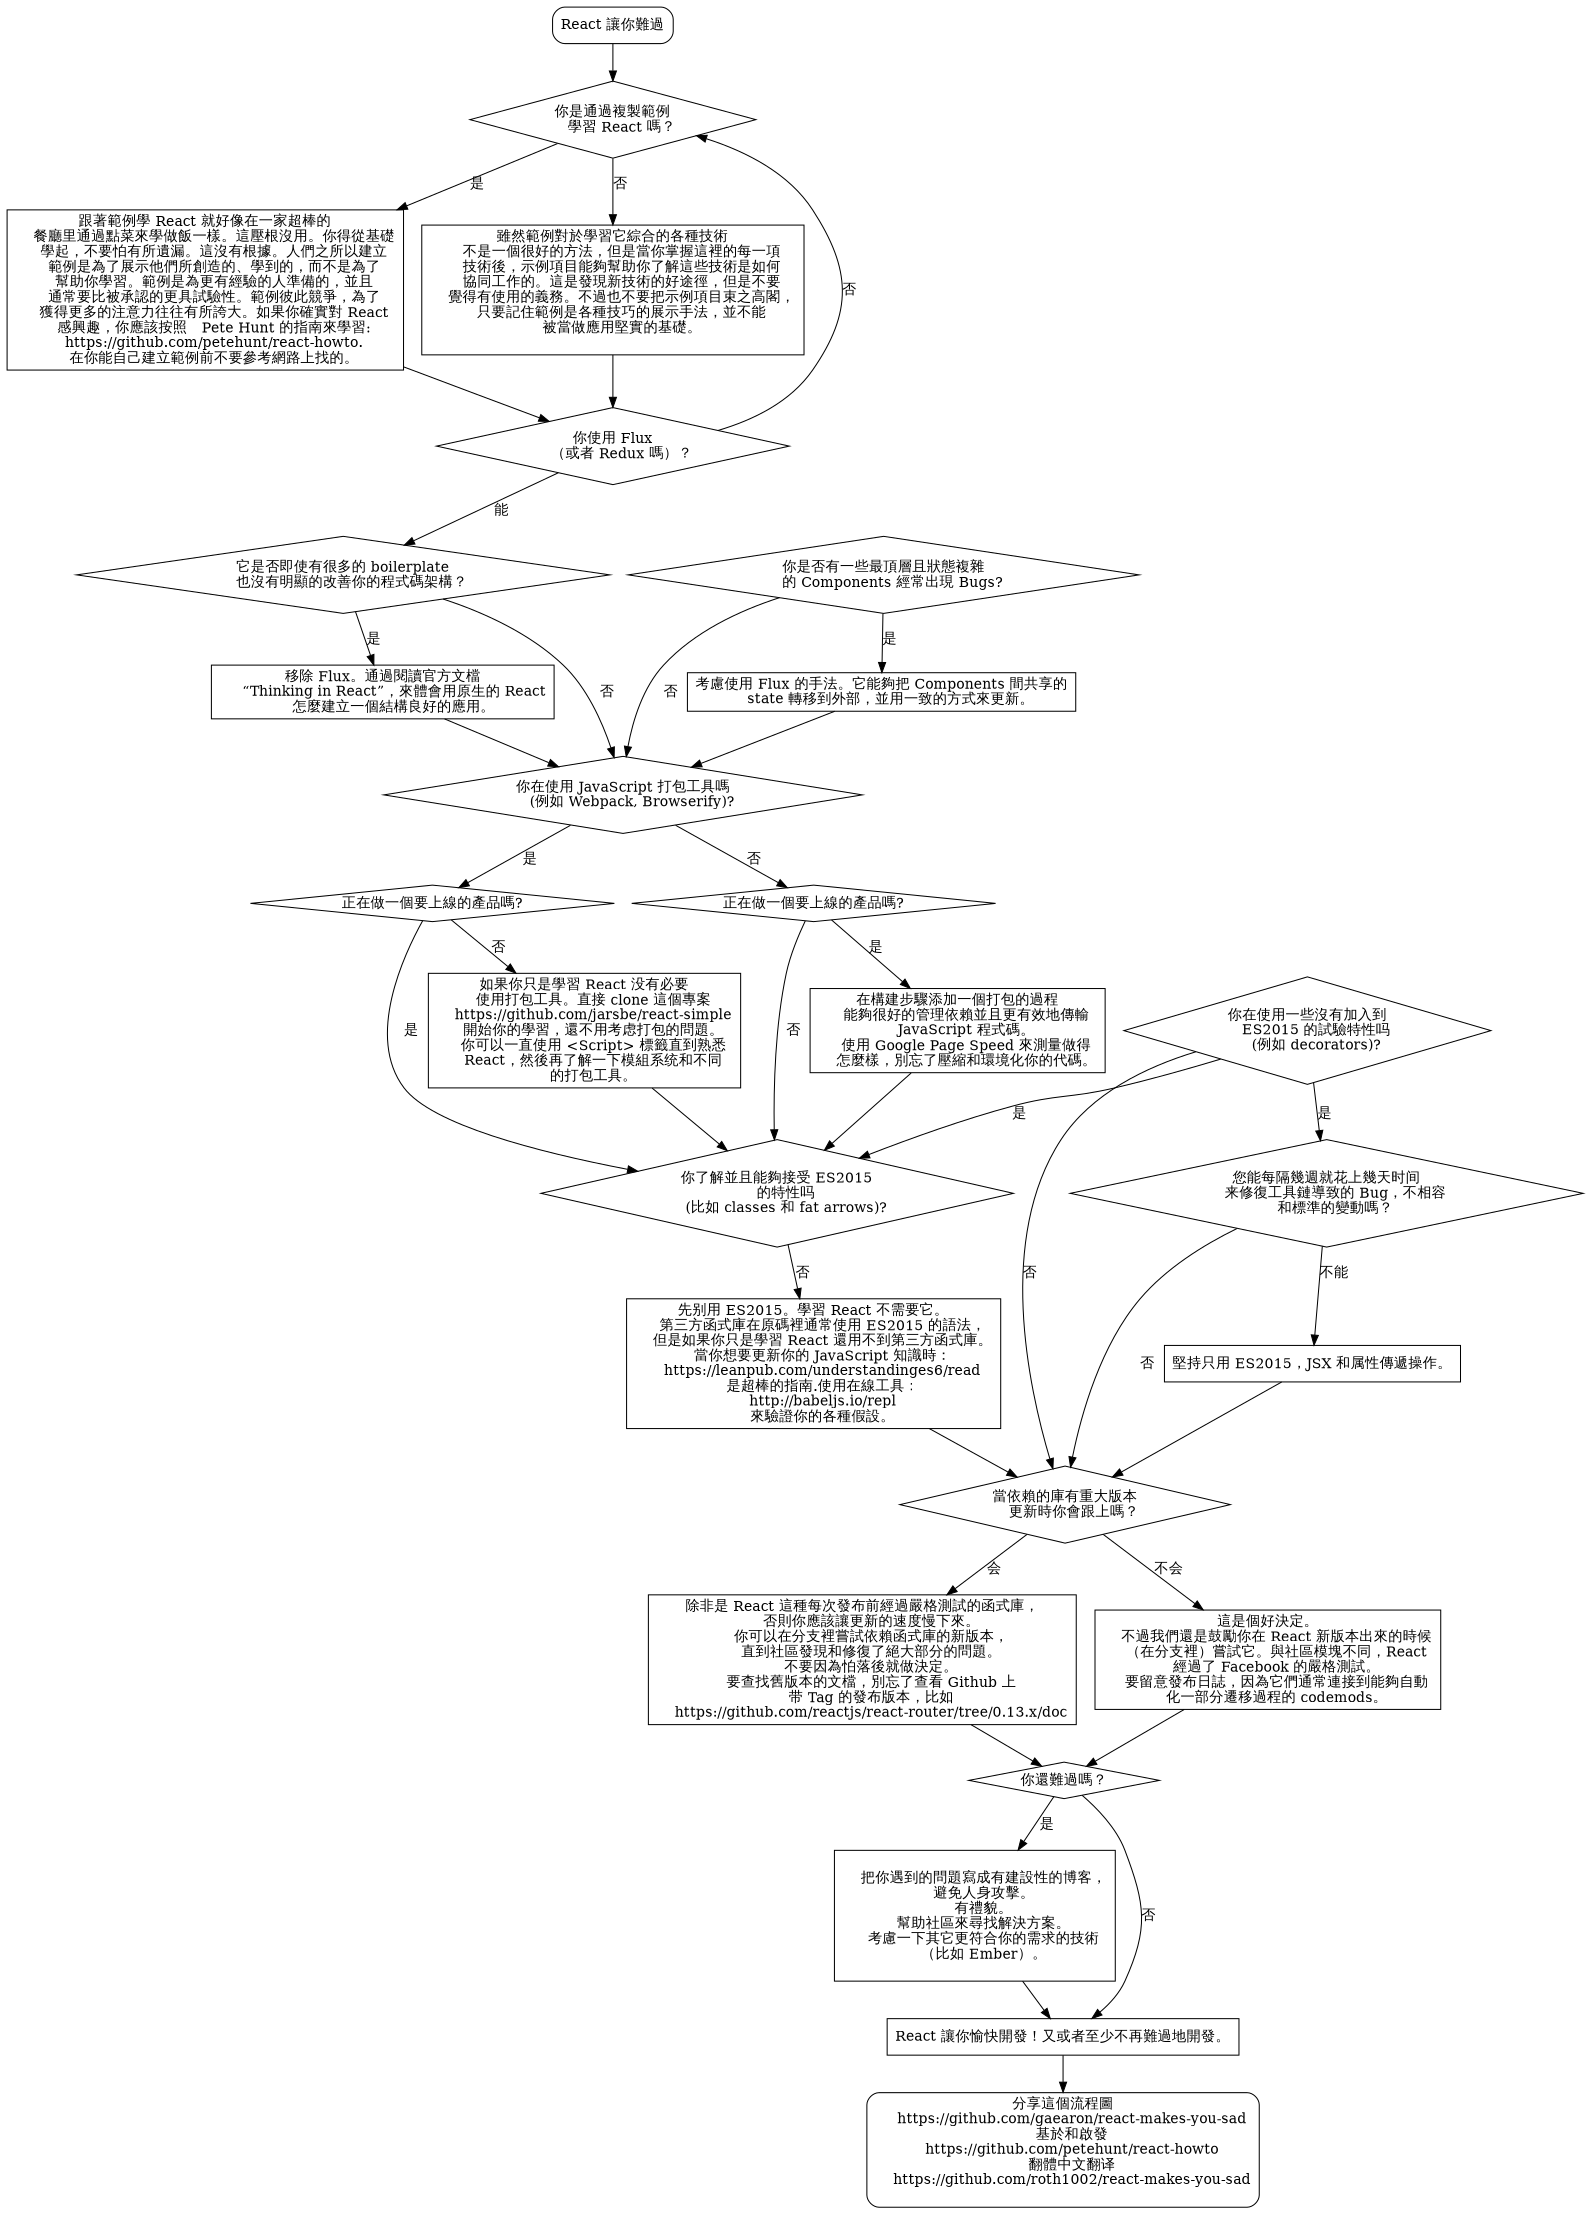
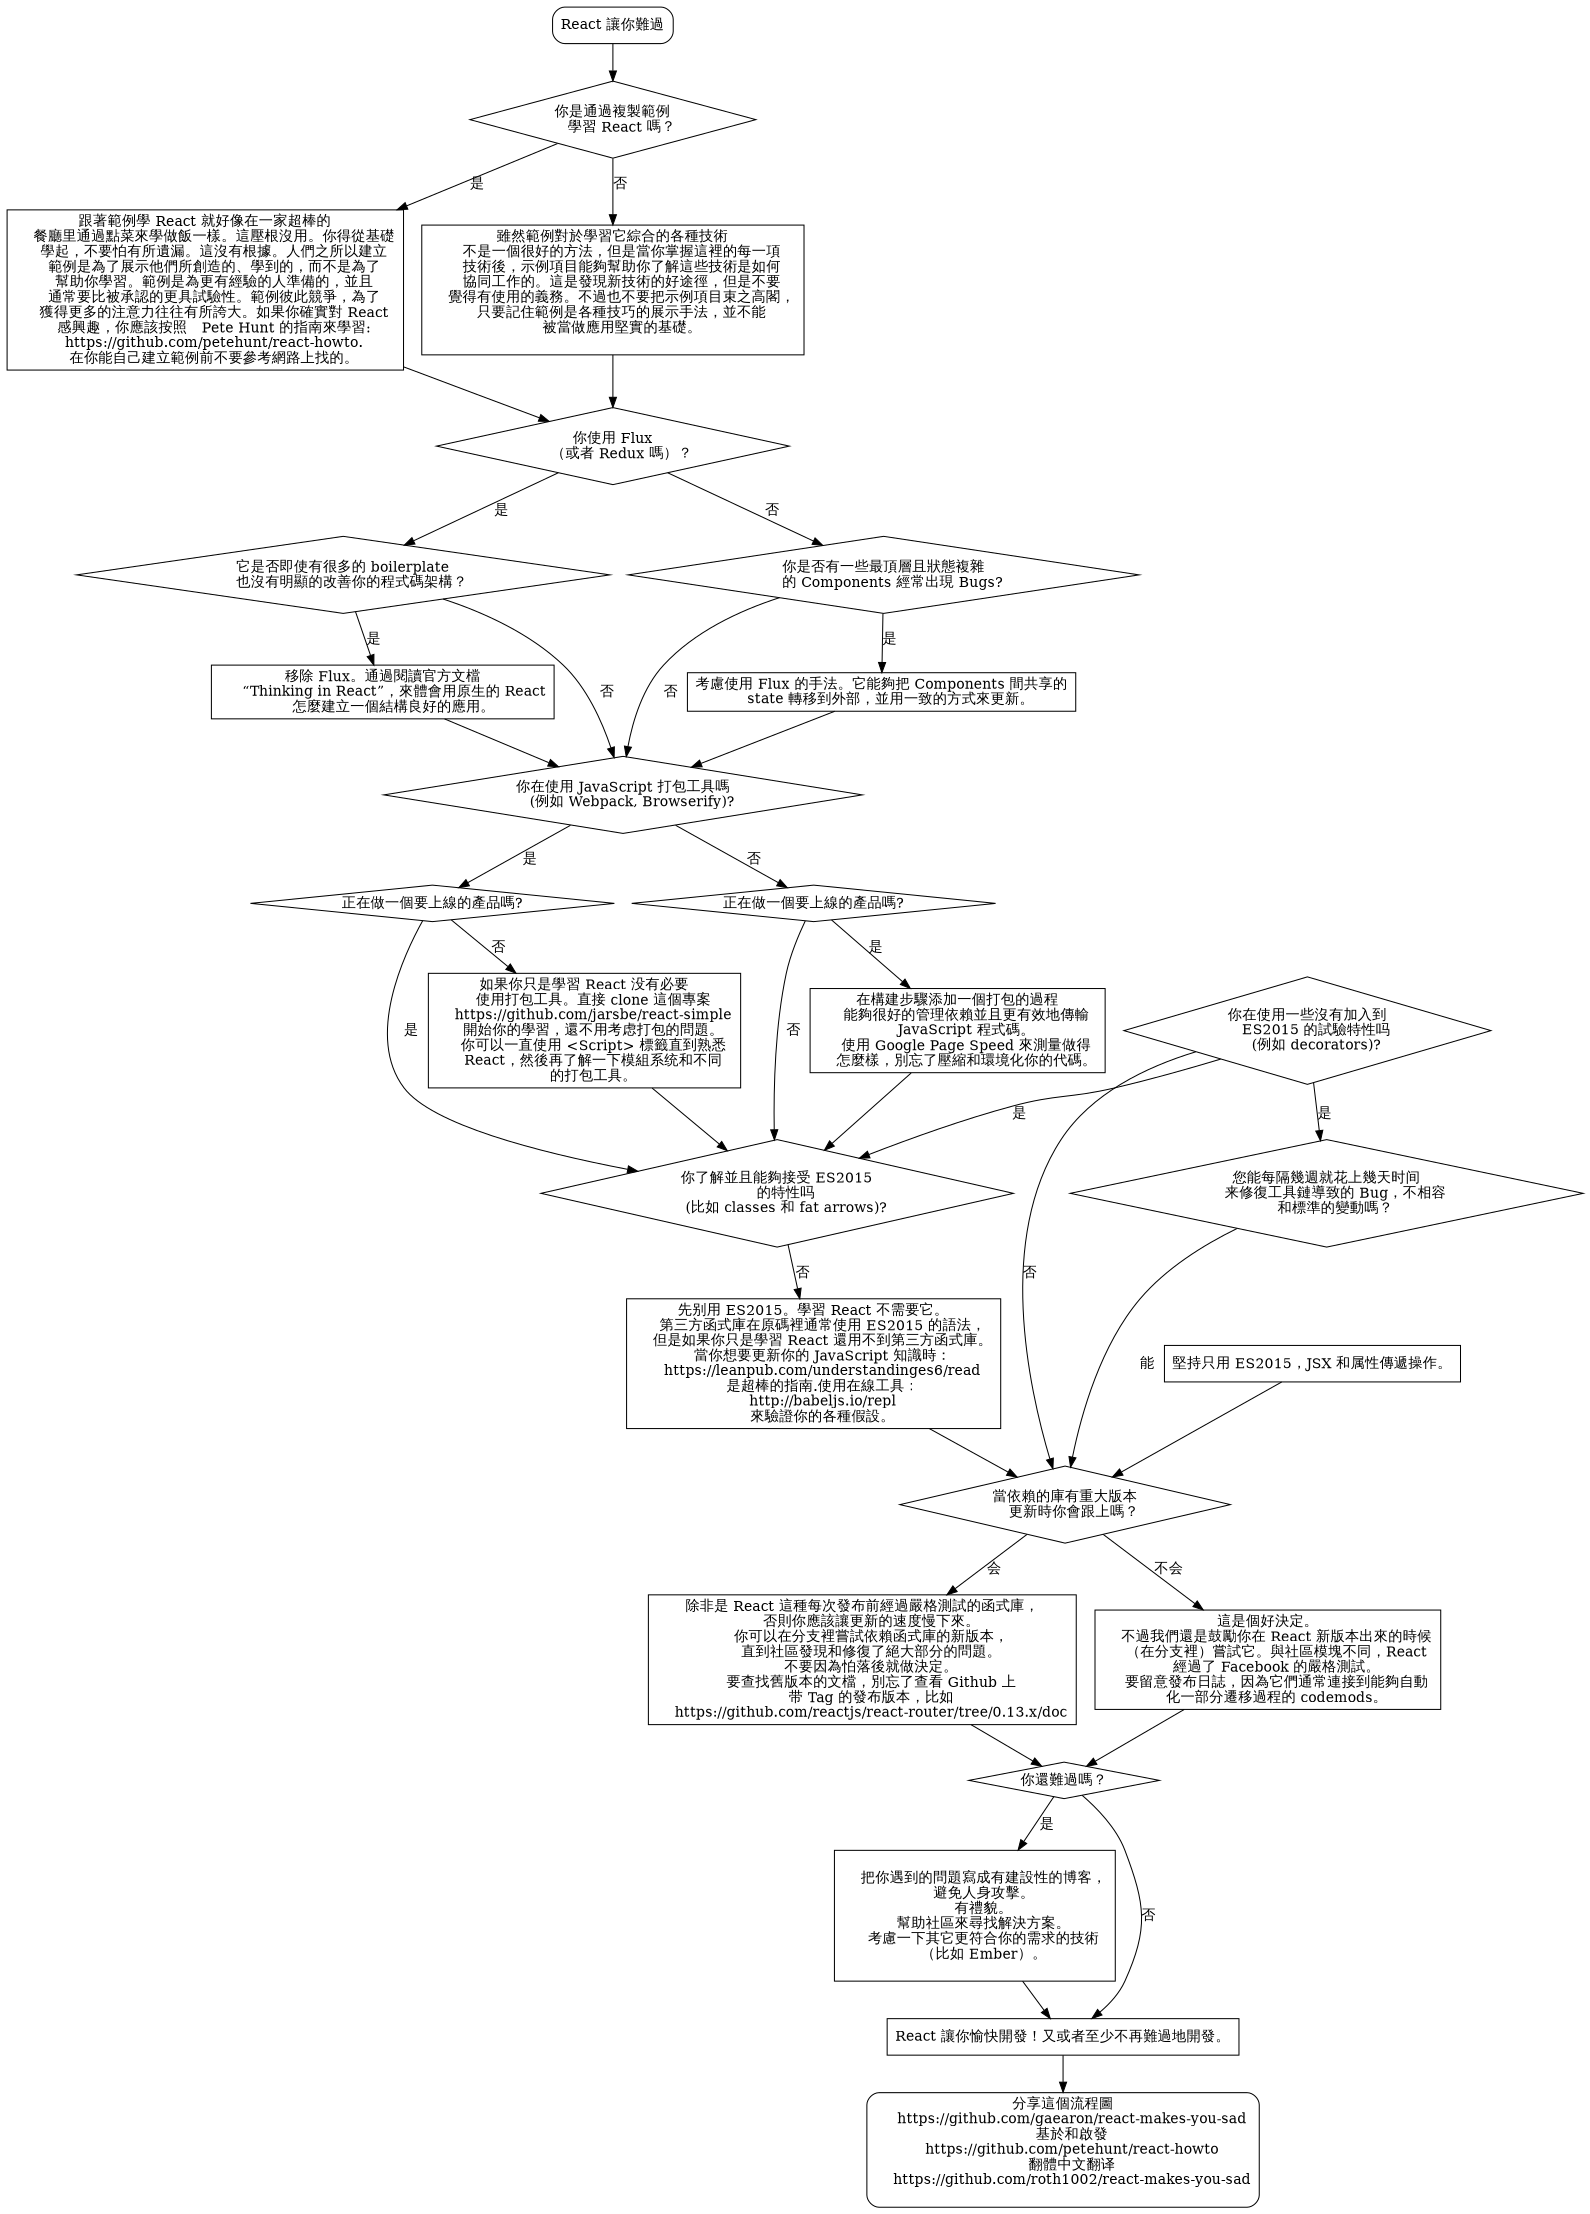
edge "你使用 Flux （或者 Redux 嗎）？" -> "你是通過複製範例 學習 React 嗎？": now "你使用 Flux （或者 Redux 嗎）？" -> "你是否有一些最頂層且狀態複雜 的 Components 經常出現 Bugs?"
edge "你使用 Flux （或者 Redux 嗎）？" -> "它是否即使有很多的 boilerplate 也沒有明顯的改善你的程式碼架構？": label "能" -> "是"
edge "您能每隔幾週就花上幾天时间 来修復工具鏈導致的 Bug，不相容 和標準的變動嗎？" -> "堅持只用 ES2015，JSX 和属性傳遞操作。": removed, label "不能"
edge "您能每隔幾週就花上幾天时间 来修復工具鏈導致的 Bug，不相容 和標準的變動嗎？" -> "當依賴的庫有重大版本 更新時你會跟上嗎？": label "否" -> "能"
